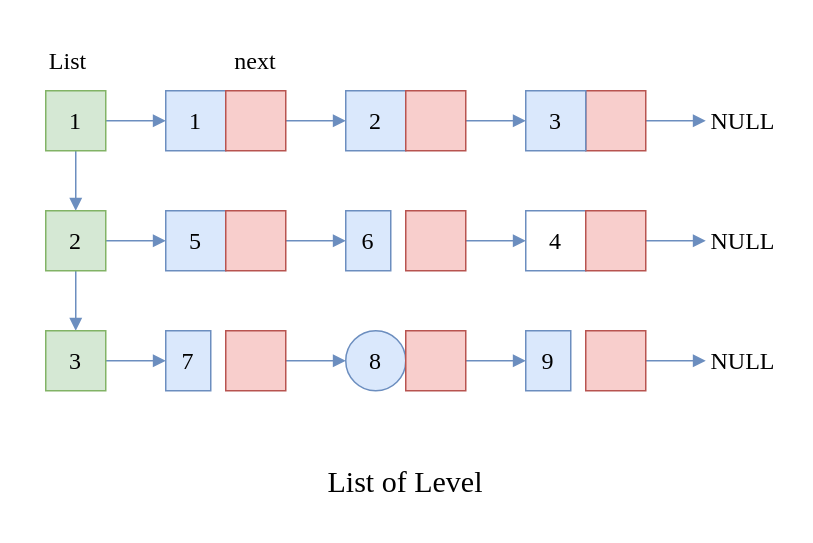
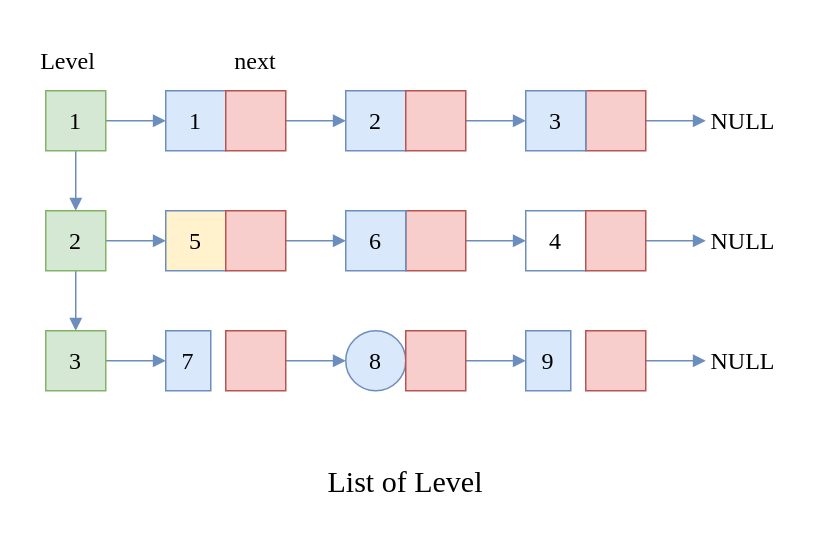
node "List": label "List" -> "Level"
node "5": fillcolor #dae8fc -> #fff2cc
node "6": size 45x60 -> 60x60
